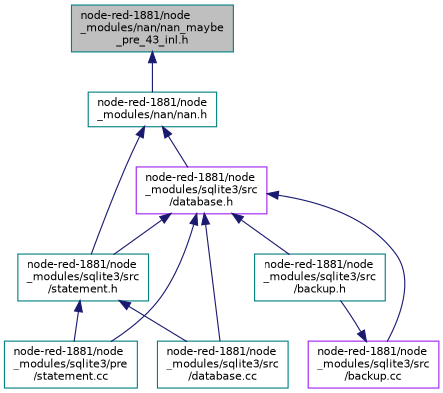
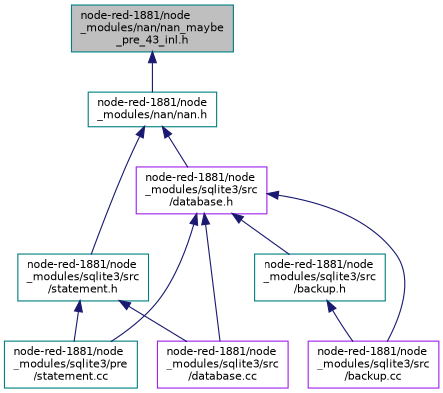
edge "node-red-1881/node _modules/sqlite3/src /statement.h" -> "node-red-1881/node _modules/sqlite3/src /database.h": removed
edge "node-red-1881/node _modules/sqlite3/src /backup.h" -> "node-red-1881/node _modules/sqlite3/src /backup.cc": reversed
node "node-red-1881/node _modules/sqlite3/src /database.cc": color teal -> purple
